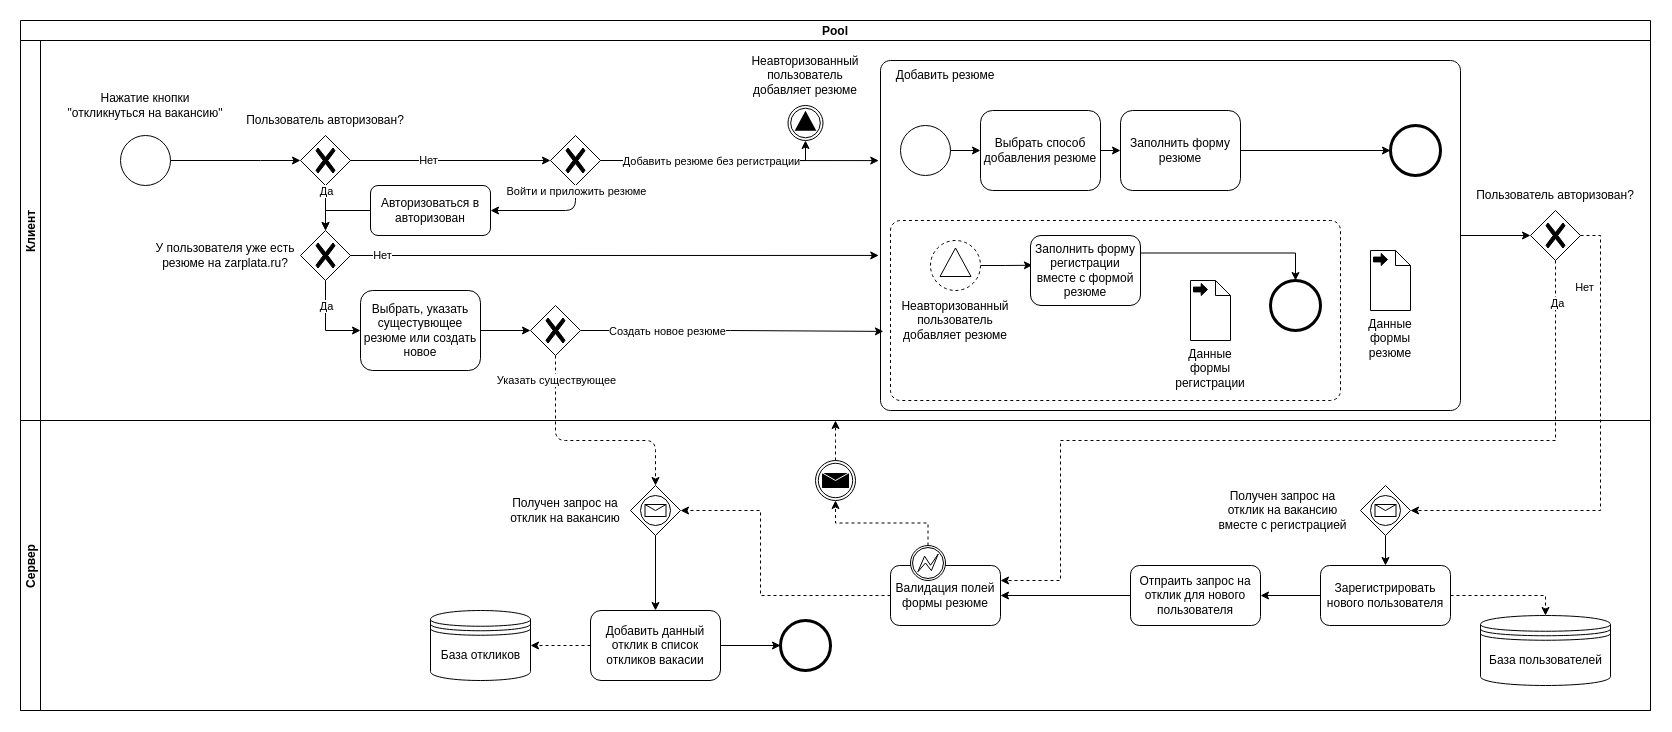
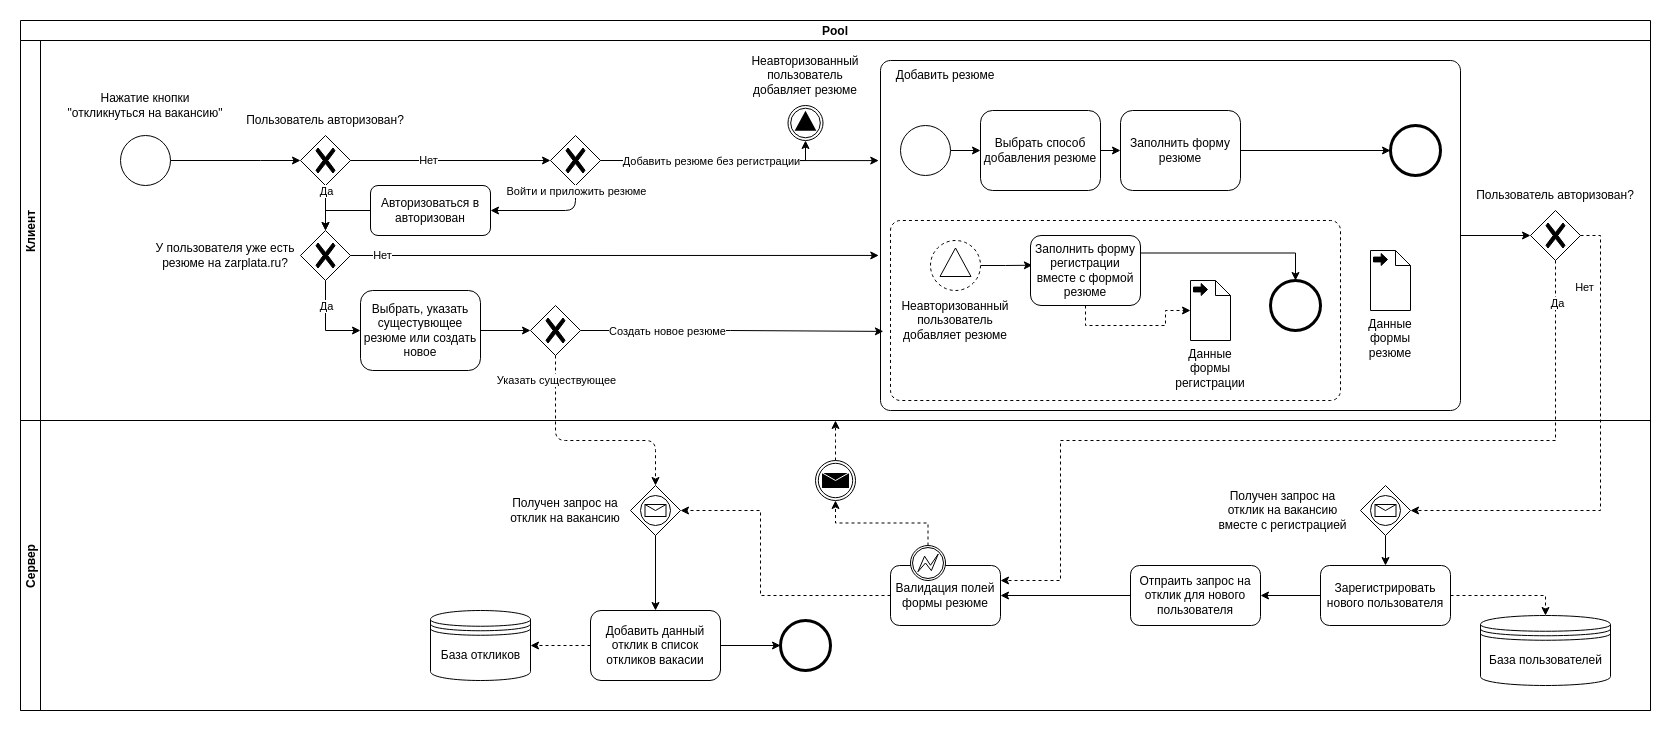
edge "Заполнить форму регистрации вместе с формой резюме" -> "Данные формы регистрации": added
